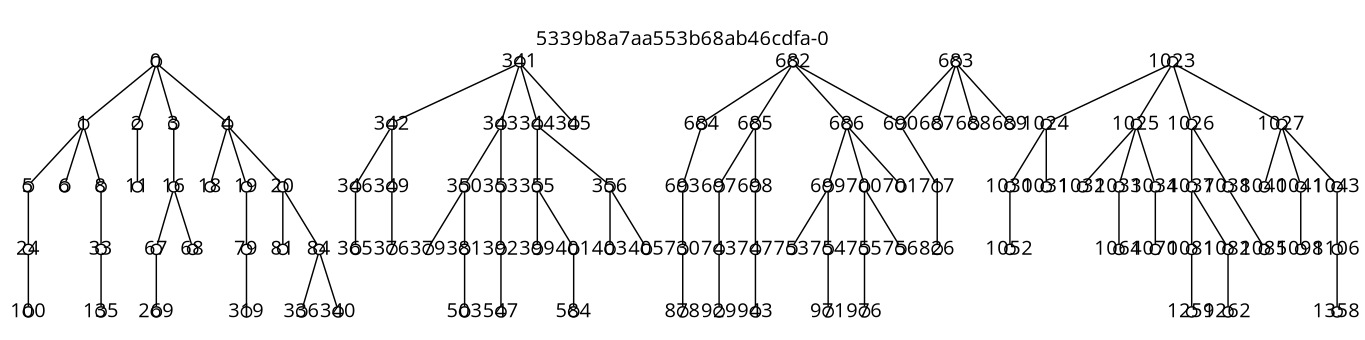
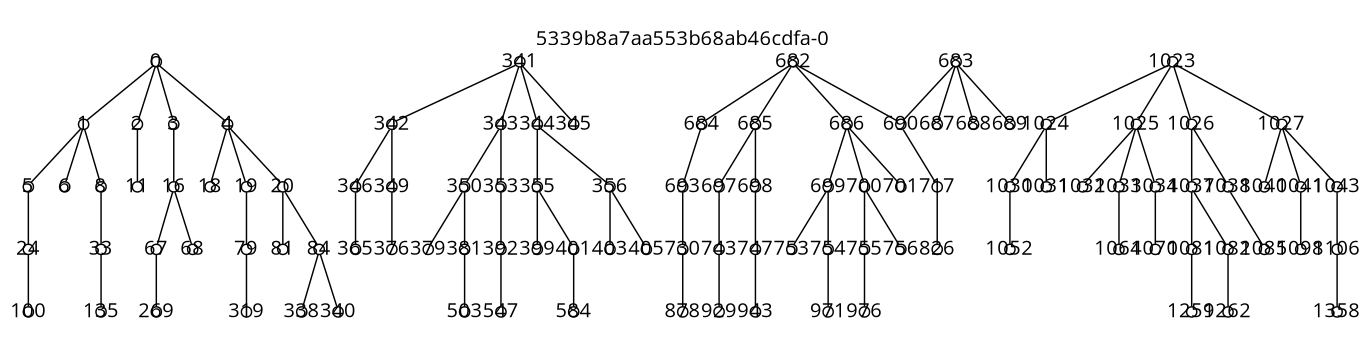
node "336": label "336" -> "338"
